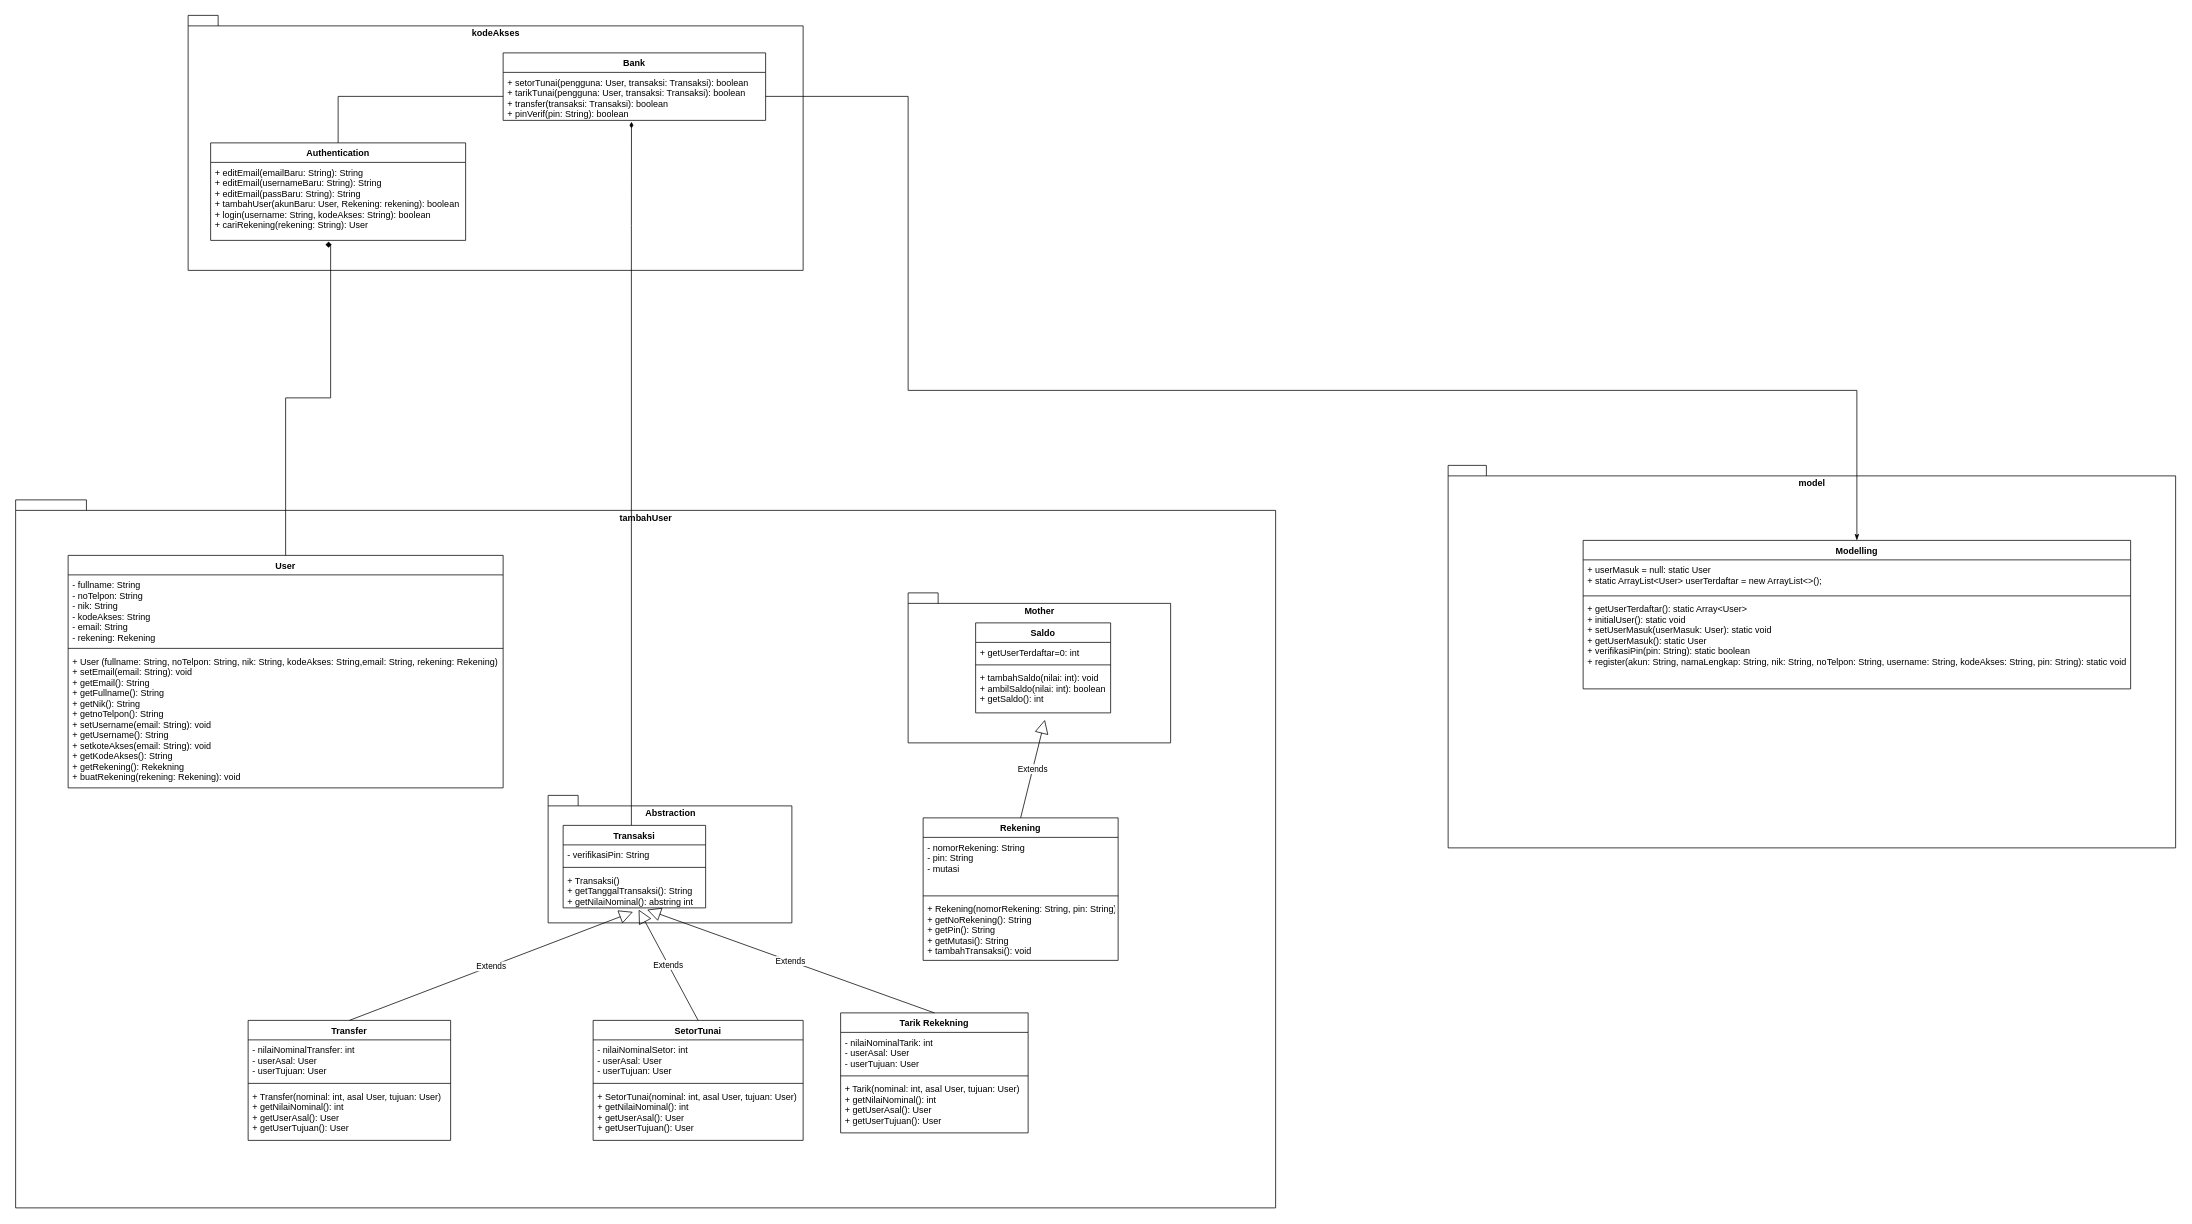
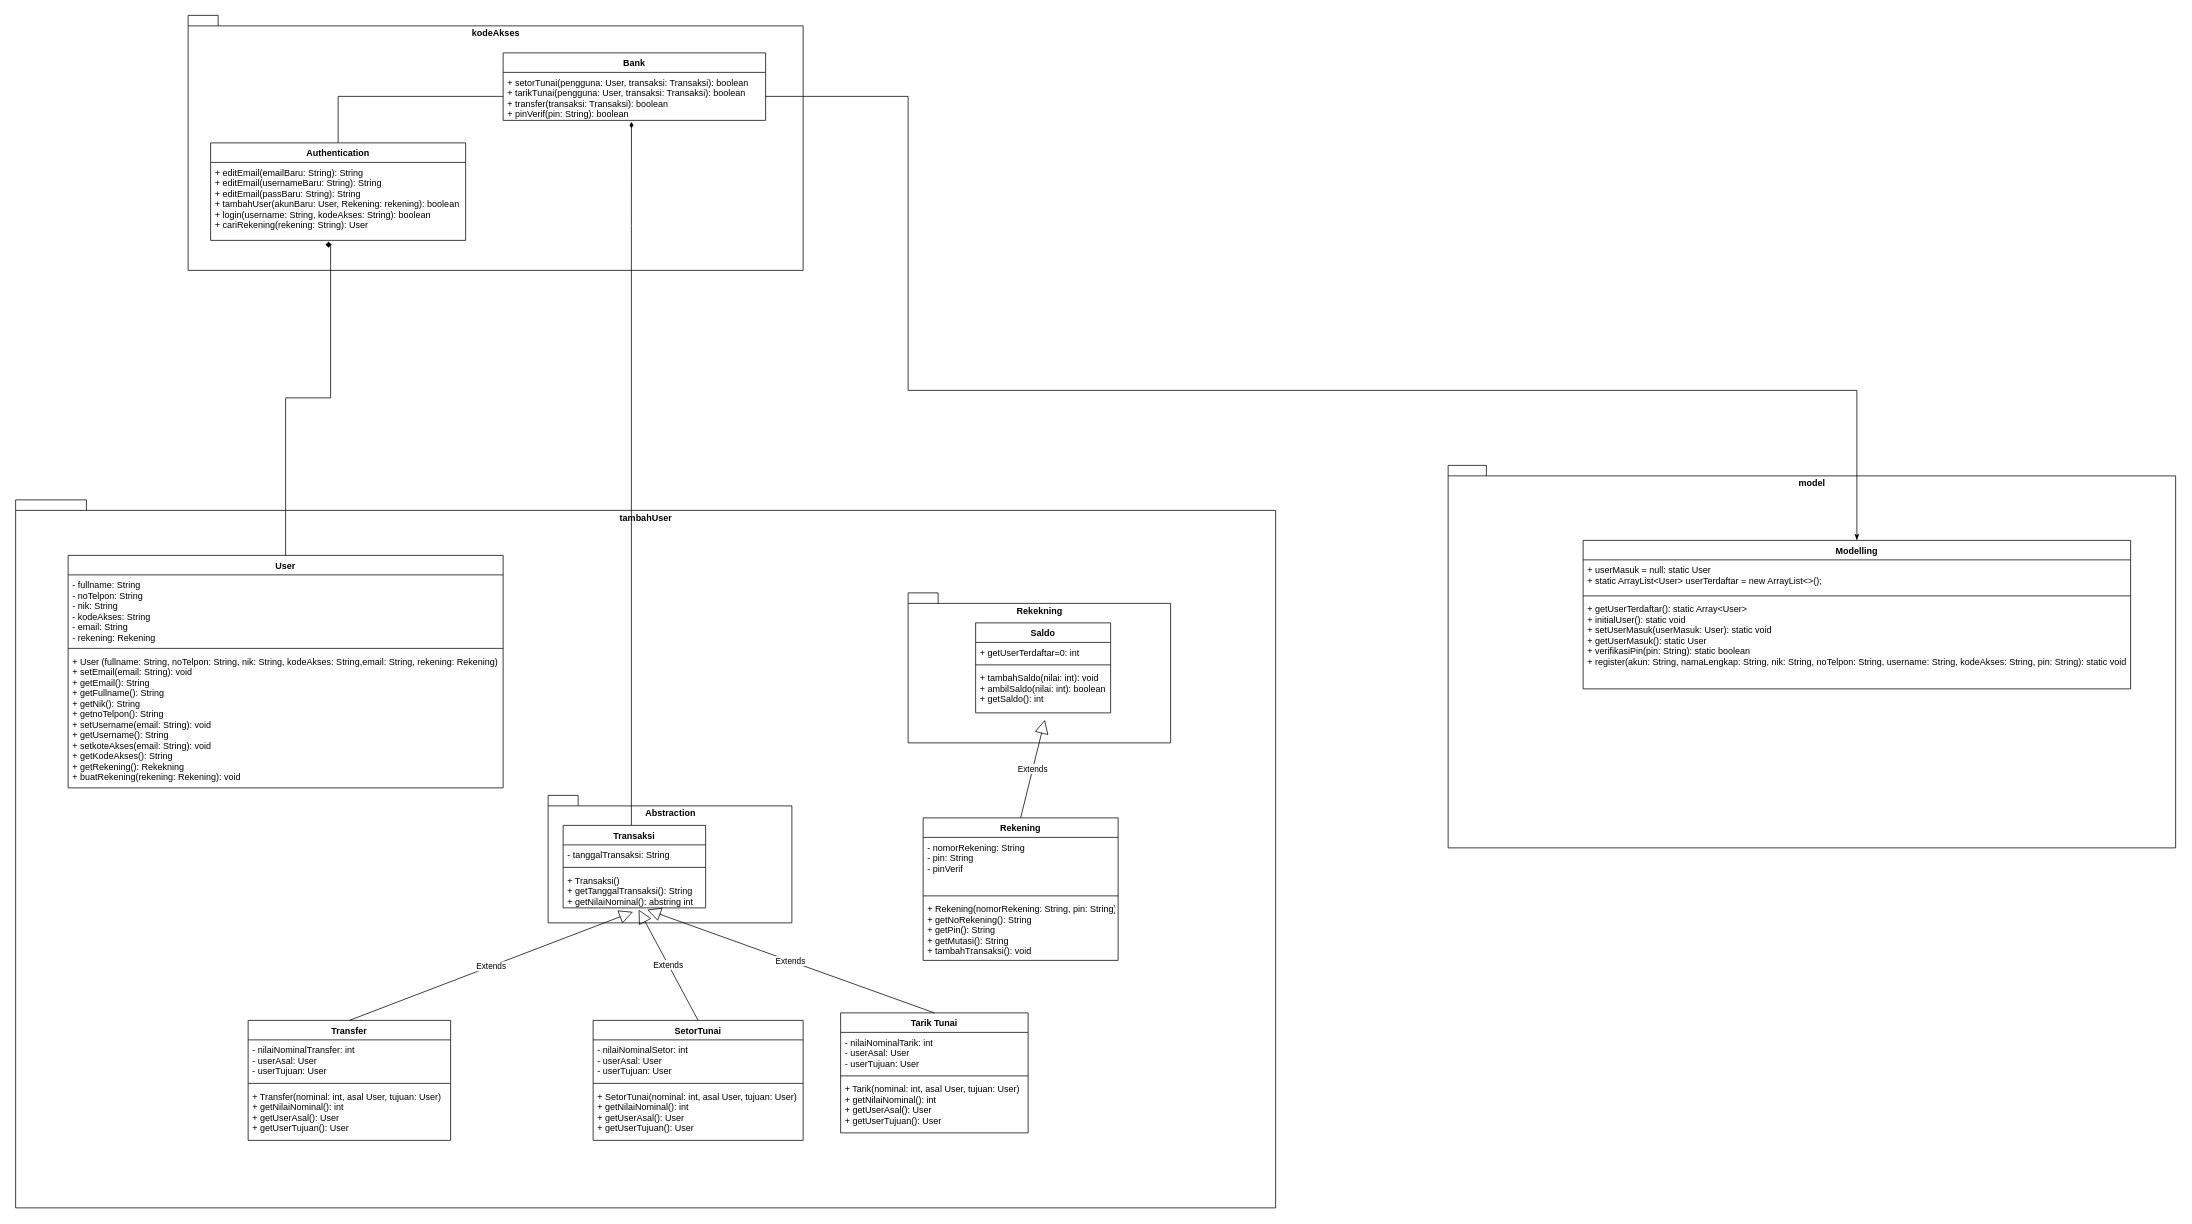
node "Mother": label "Mother" -> "Rekekning"
node "- nomorRekening: String - pin: String - mutasi": label "- nomorRekening: String - pin: String - mutasi" -> "- nomorRekening: String - pin: String - pinVerif"
node "- verifikasiPin: String": label "- verifikasiPin: String" -> "- tanggalTransaksi: String"
node "Tarik Rekekning": label "Tarik Rekekning" -> "Tarik Tunai"
